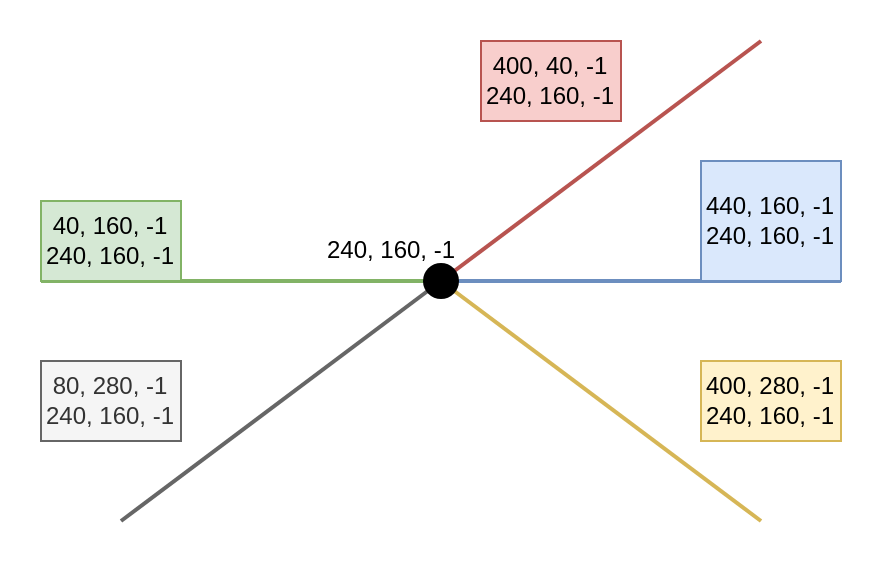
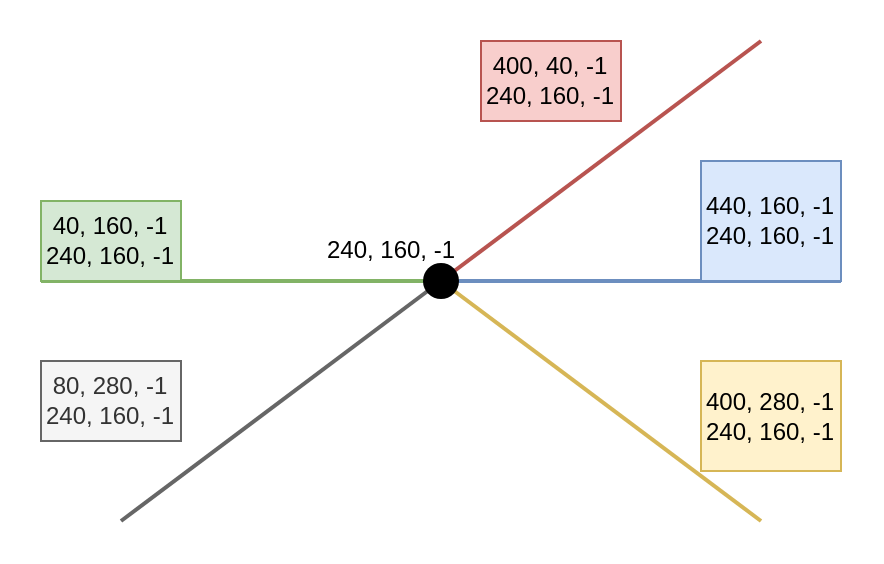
node "400, 280, -1 240, 160, -1": size 140x80 -> 140x110
